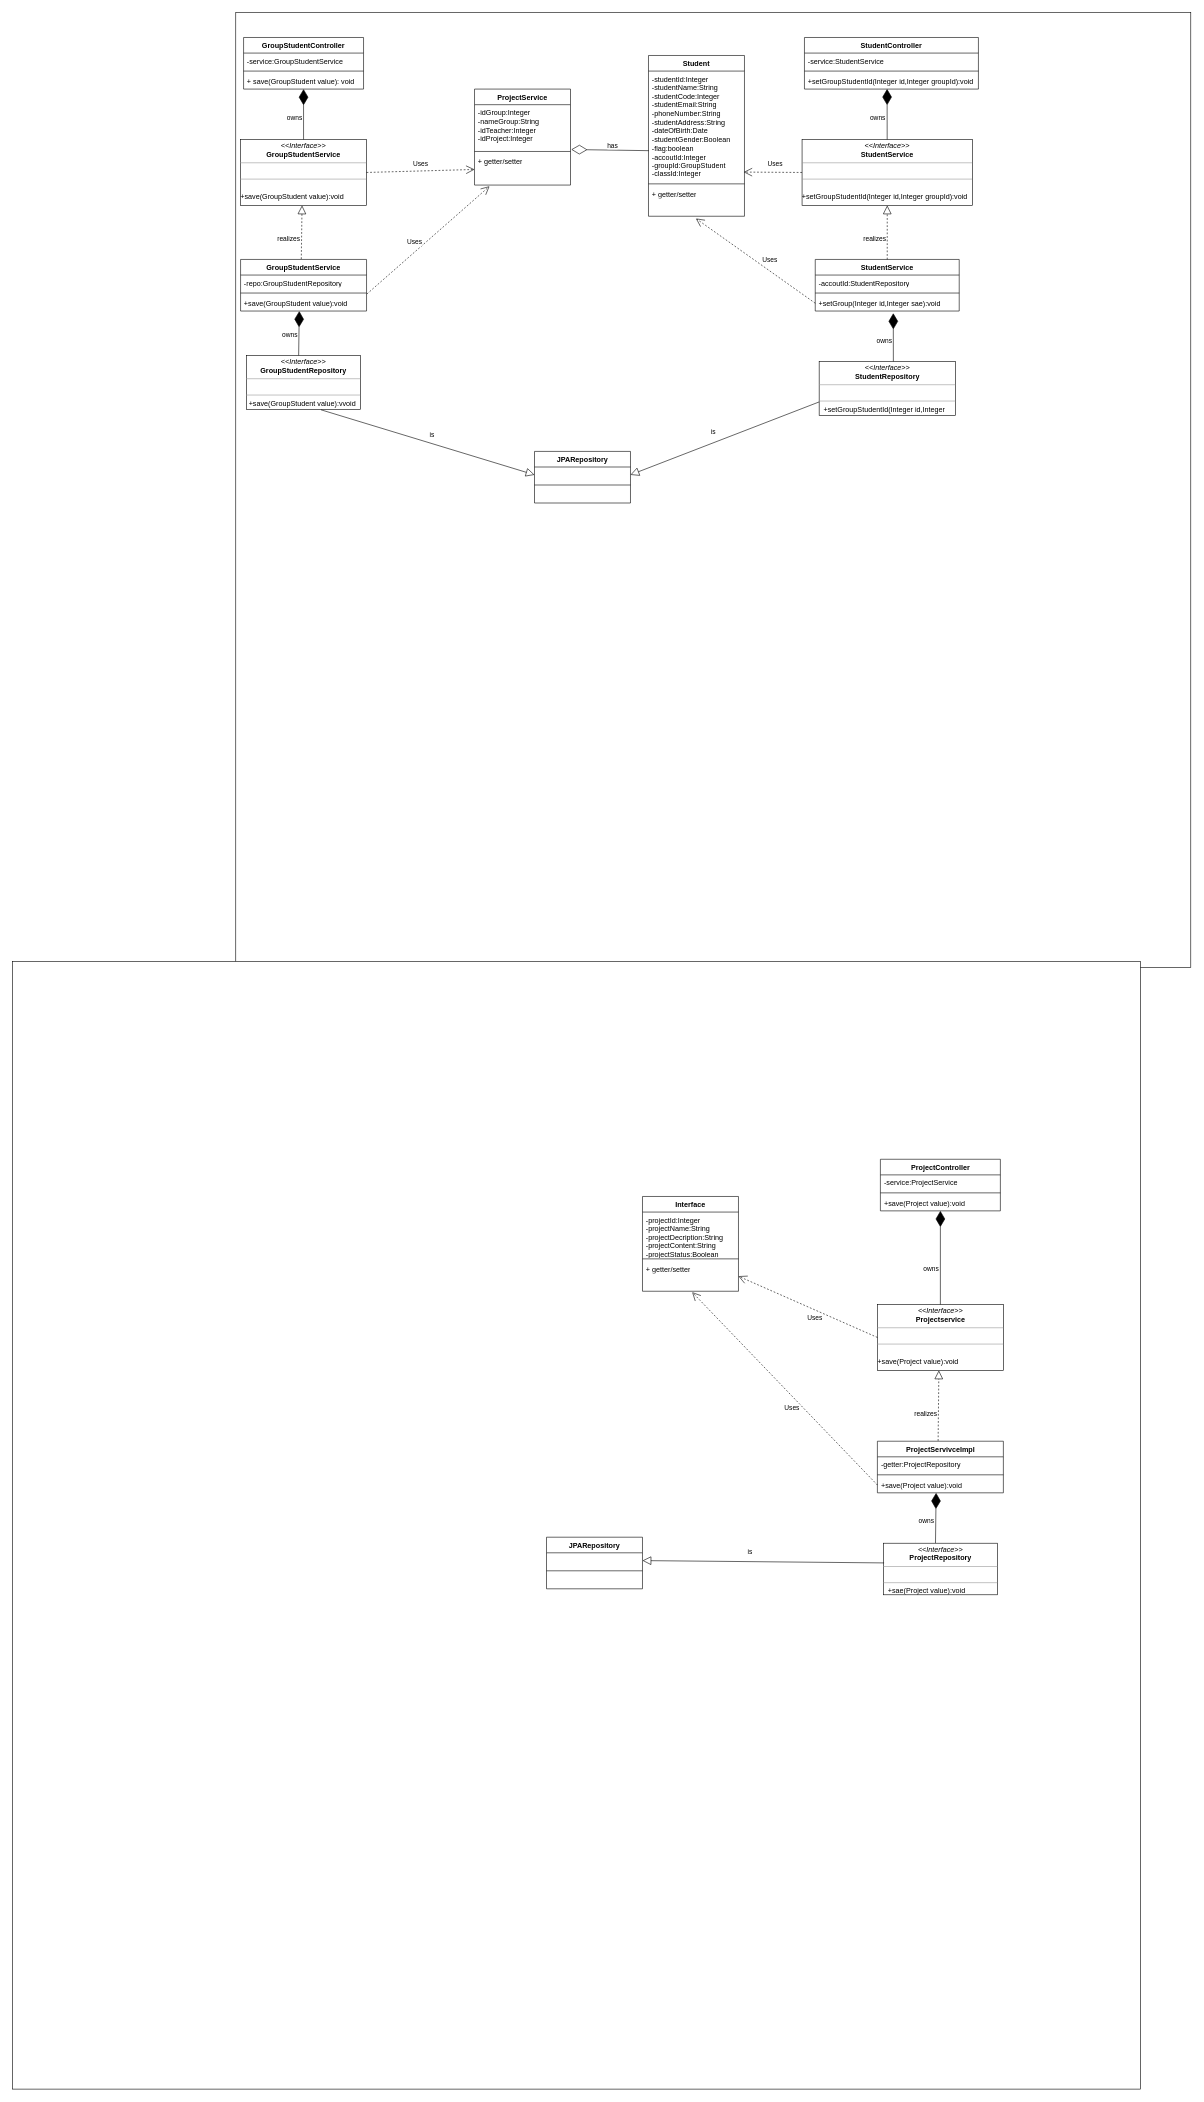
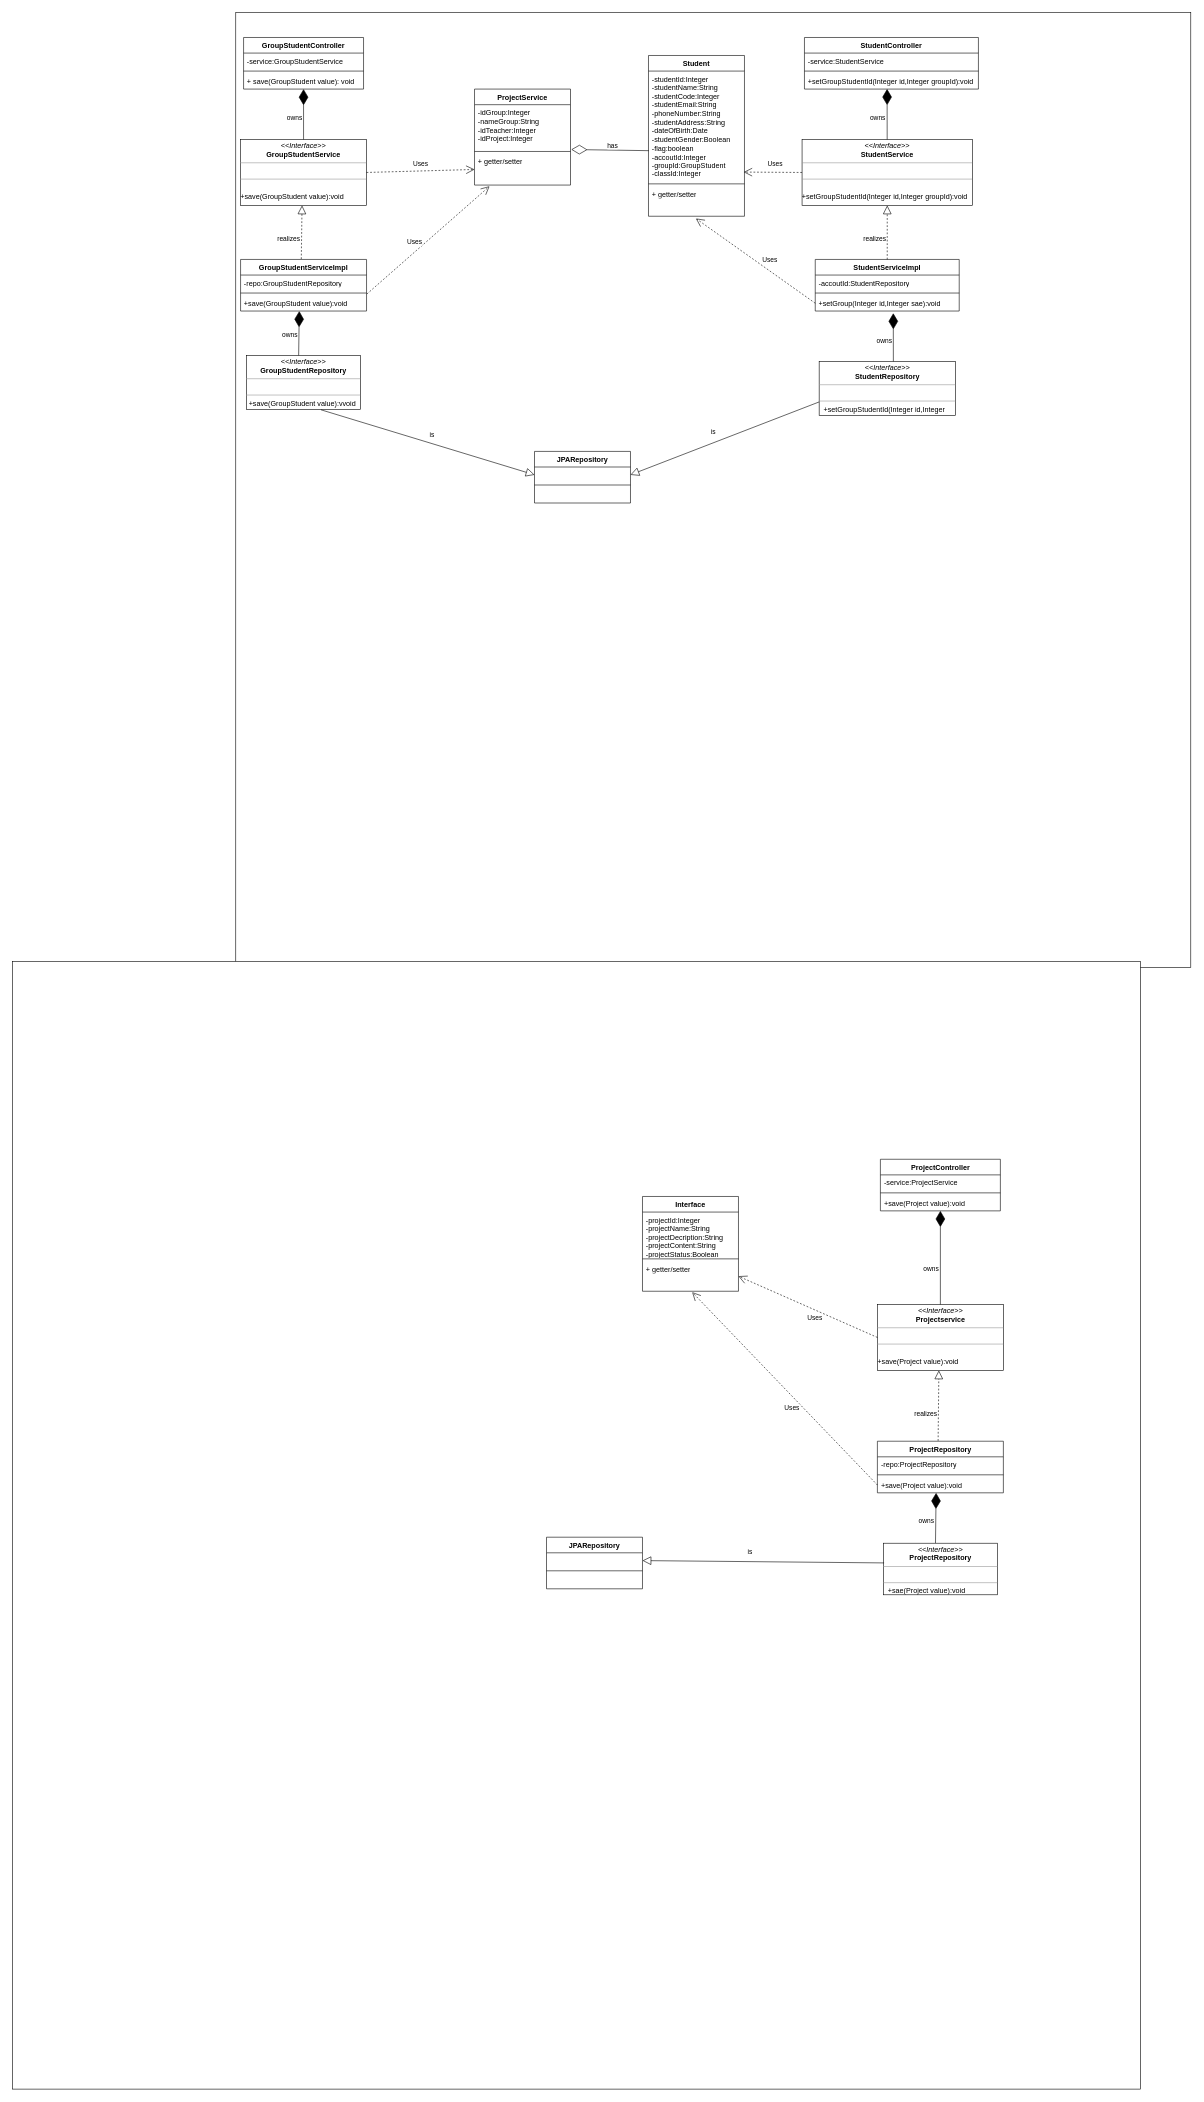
node "GroupStudentService": label "GroupStudentService" -> "GroupStudentServiceImpl"
node "StudentService": label "StudentService" -> "StudentServiceImpl"
node "ProjectServivceImpl": label "ProjectServivceImpl" -> "ProjectRepository"
node "-getter:ProjectRepository": label "-getter:ProjectRepository" -> "-repo:ProjectRepository"
